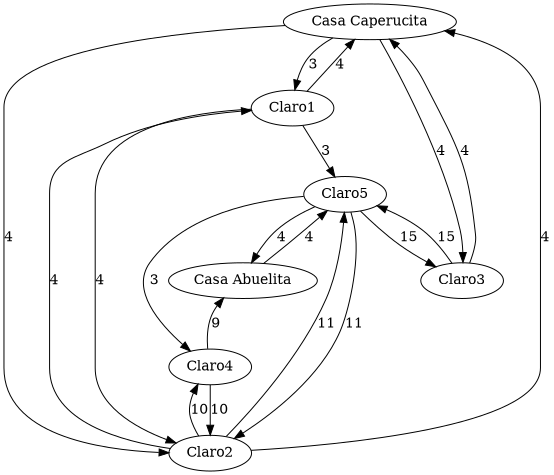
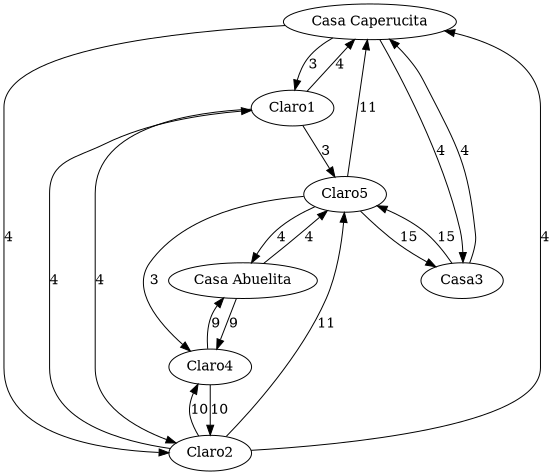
node "Claro3": label "Claro3" -> "Casa3"
edge "Casa Abuelita" -> "Claro4": added, label "9"
edge "Claro5" -> "Claro2": now "Claro5" -> "Casa Caperucita"
